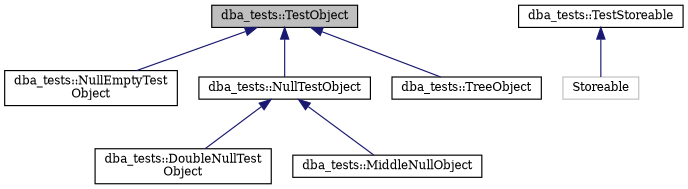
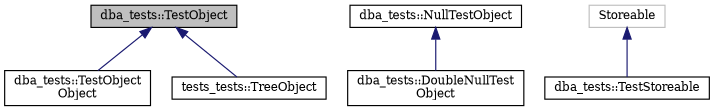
edge "dba_tests::NullTestObject" -> "dba_tests::TestObject": removed
edge "Storeable" -> "dba_tests::TestStoreable": reversed
node "dba_tests::NullEmptyTest Object": label "dba_tests::NullEmptyTest Object" -> "dba_tests::TestObject Object"
node "dba_tests::TreeObject": label "dba_tests::TreeObject" -> "tests_tests::TreeObject"
node "dba_tests::MiddleNullObject": removed
